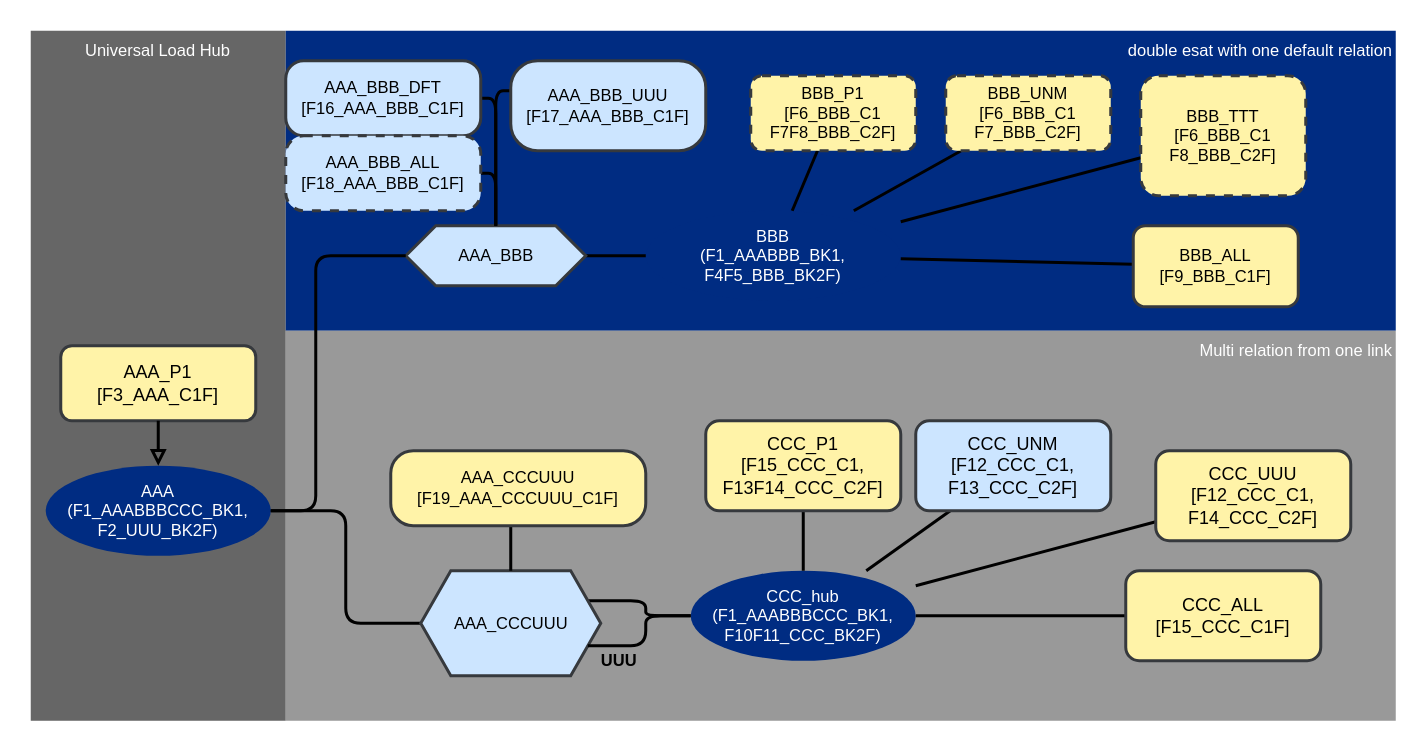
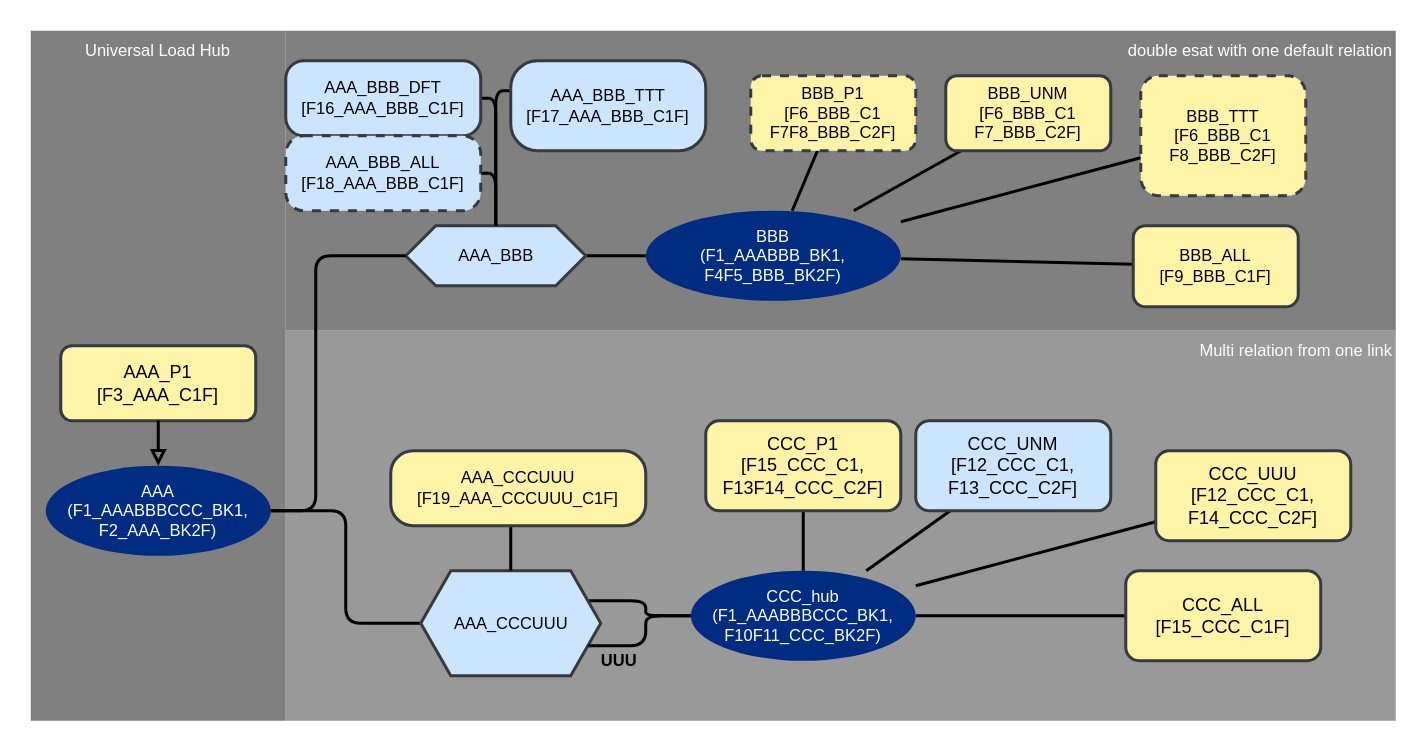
node "Universal Load Hub": fillcolor #666666 -> #808080
node "AAA_BBB_UUU [F17_AAA_BBB_C1F]": label "AAA_BBB_UUU [F17_AAA_BBB_C1F]" -> "AAA_BBB_TTT [F17_AAA_BBB_C1F]"
node "BBB_UNM[F6_BBB_C1 F7_BBB_C2F]": style dashed -> solid
node "double esat with one default relation": fillcolor #002c82 -> #808080
node "AAA (F1_AAABBBCCC_BK1, F2_UUU_BK2F)": label "AAA (F1_AAABBBCCC_BK1, F2_UUU_BK2F)" -> "AAA (F1_AAABBBCCC_BK1, F2_AAA_BK2F)"
